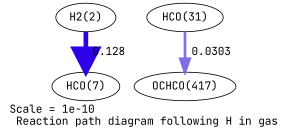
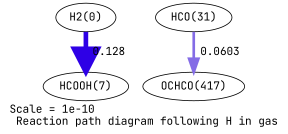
node "H2(2)": label "H2(2)" -> "H2(0)"
edge "HCO(31)" -> "OCHCO(417)": label " 0.0303" -> " 0.0603"
node "HCO(7)": label "HCO(7)" -> "HCOOH(7)"
